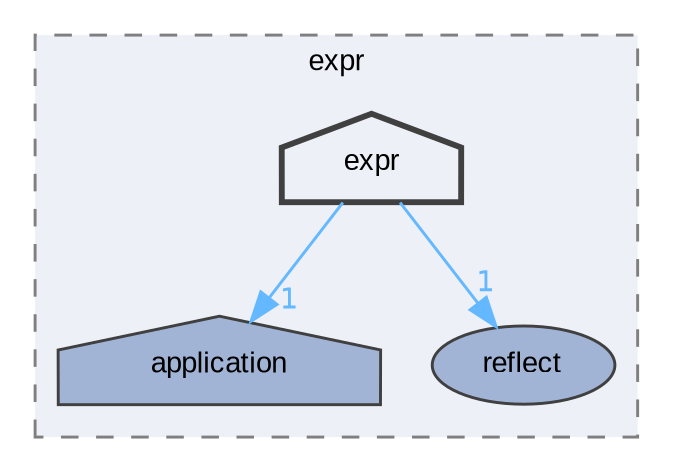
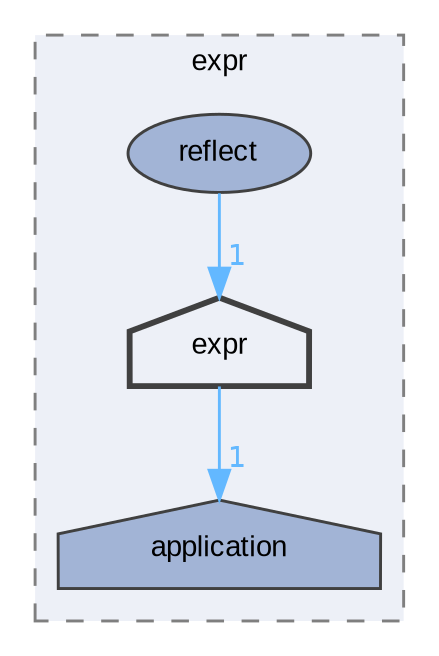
edge "expr" -> "reflect": reversed
